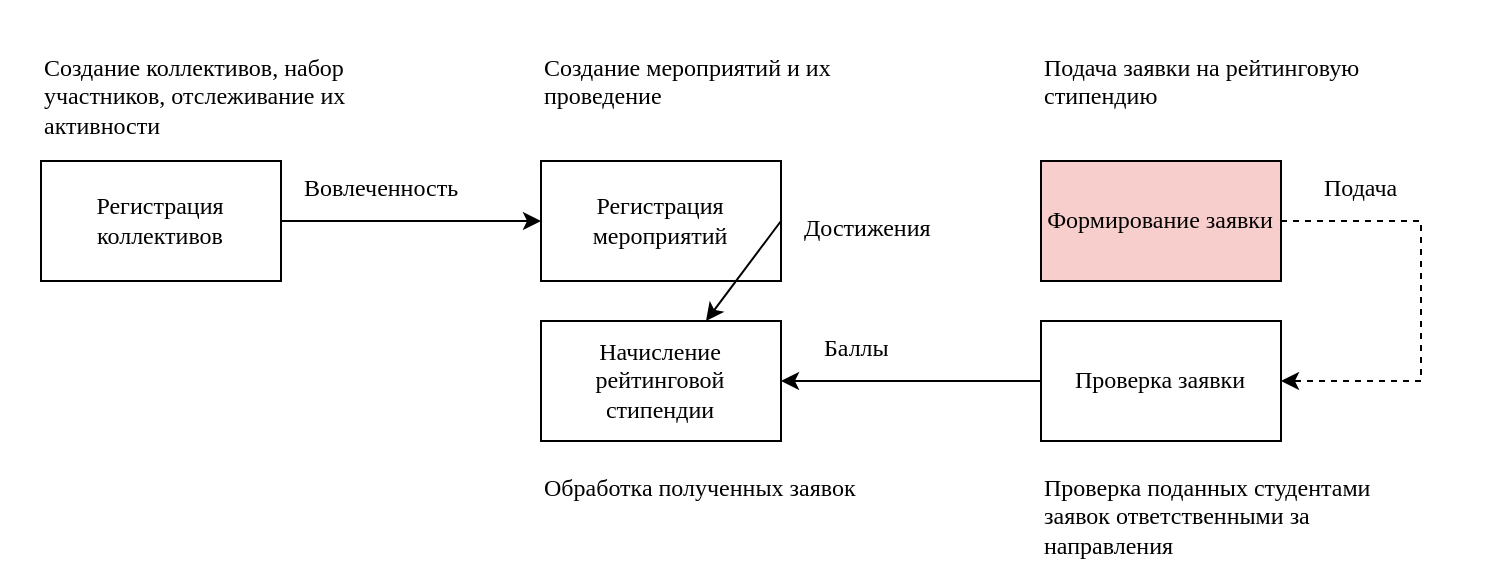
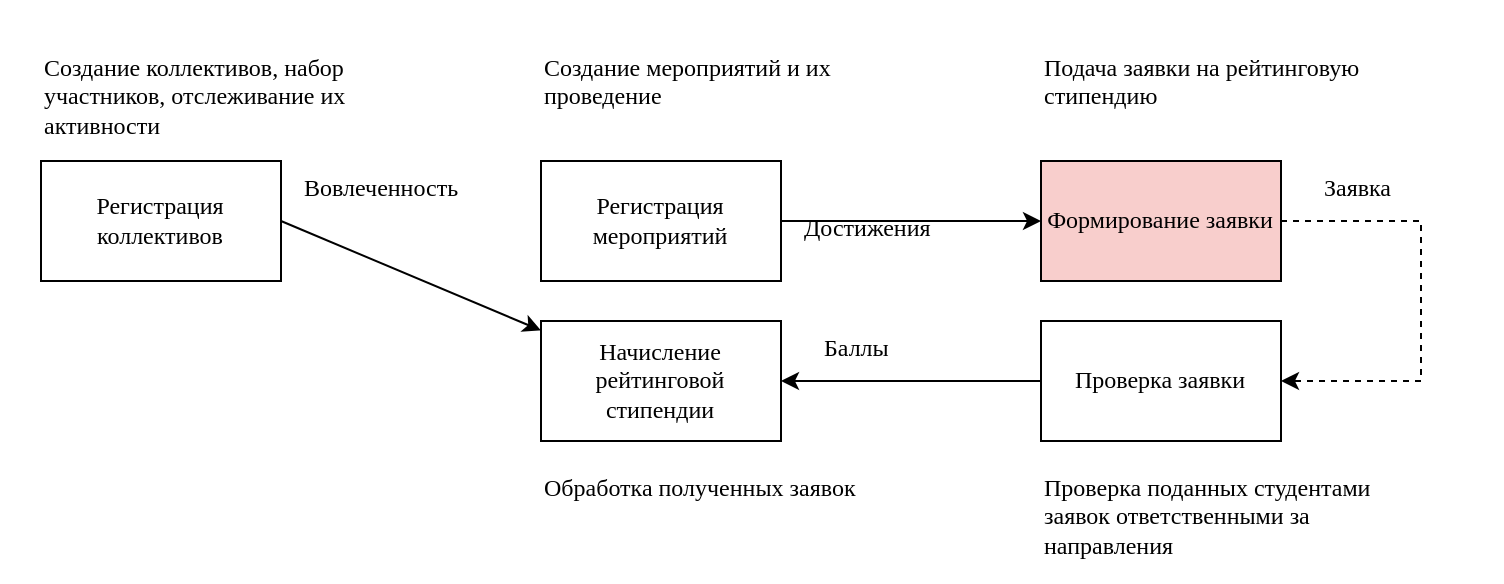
node "Подача": label "Подача" -> "Заявка"
edge "Регистрация коллективов" -> "Регистрация мероприятий": now "Регистрация коллективов" -> "Начисление рейтинговой стипендии"
edge "Регистрация мероприятий" -> "Начисление рейтинговой стипендии": now "Регистрация мероприятий" -> "Формирование заявки"
